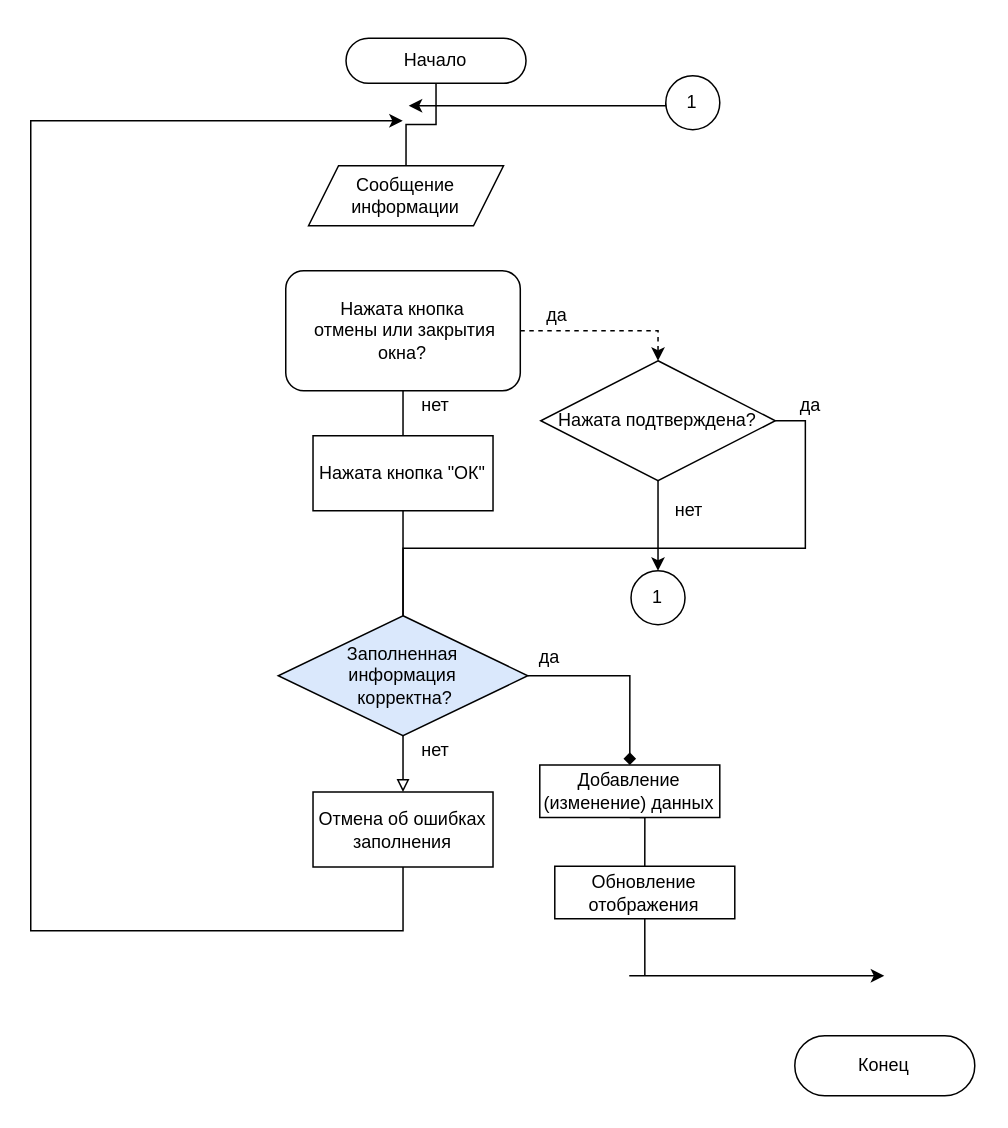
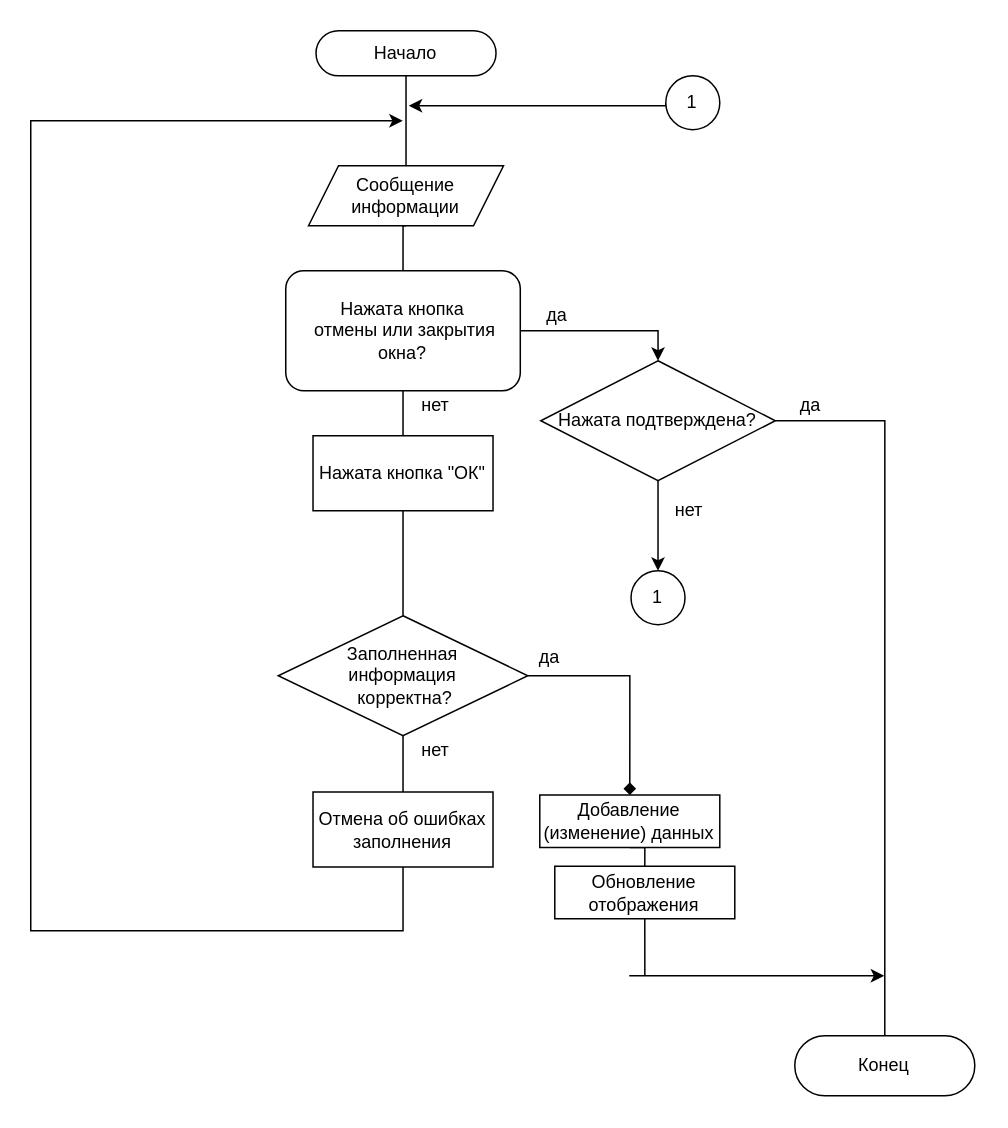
node "Начало": moved (436, 61) -> (406, 53)
edge "Сообщение информации" -- "Нажата кнопка отмены или закрытия окна?": added
edge "Нажата кнопка отмены или закрытия окна?" -> "Нажата подтверждена?": style dashed -> solid
edge "Нажата подтверждена?" -- "Заполненная информация корректна?": now "Нажата подтверждена?" -- "Конец"
node "Заполненная информация корректна?": fillcolor #dae8fc -> #ffffff
edge "Заполненная информация корректна?" -> "Отмена об ошибках заполнения": arrowhead block -> none
node "Добавление (изменение) данных": moved (630, 791) -> (630, 821)
